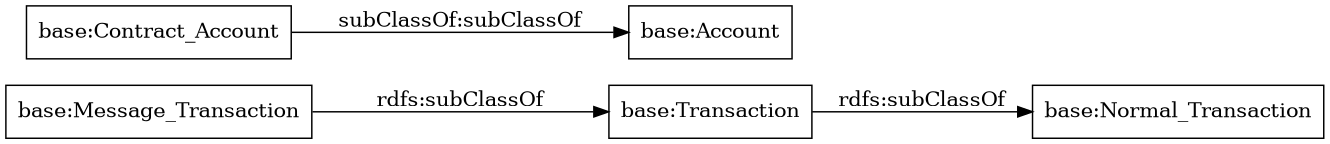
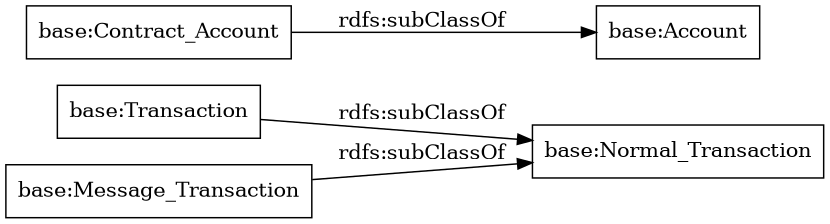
edge "base:Contract_Account" -> "base:Account": label "subClassOf:subClassOf" -> "rdfs:subClassOf"
edge "base:Message_Transaction" -> "base:Transaction": now "base:Message_Transaction" -> "base:Normal_Transaction"
